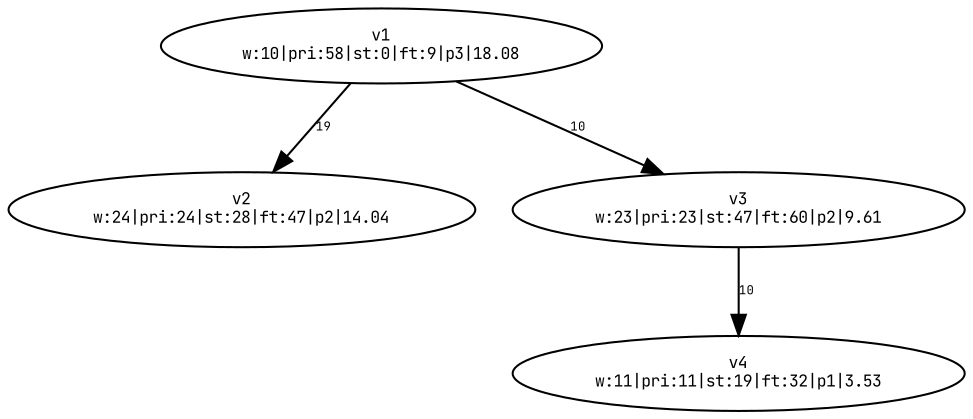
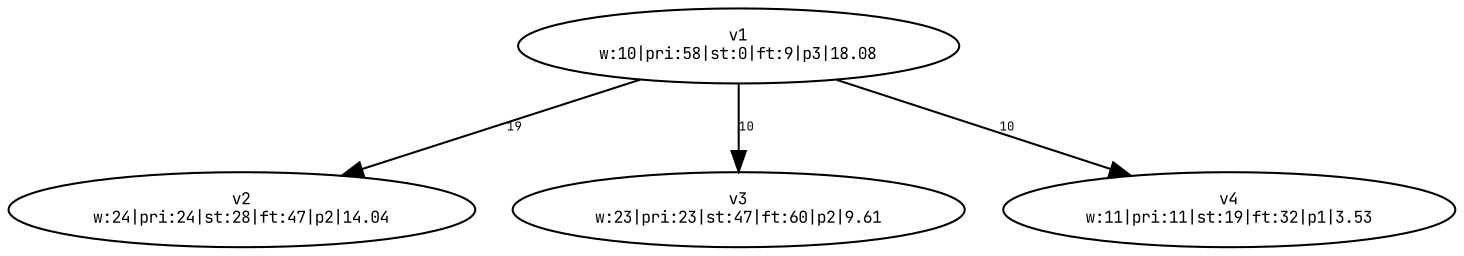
edge "v3 w:23|pri:23|st:47|ft:60|p2|9.61" -> "v4 w:11|pri:11|st:19|ft:32|p1|3.53": now "v1 w:10|pri:58|st:0|ft:9|p3|18.08" -> "v4 w:11|pri:11|st:19|ft:32|p1|3.53"
